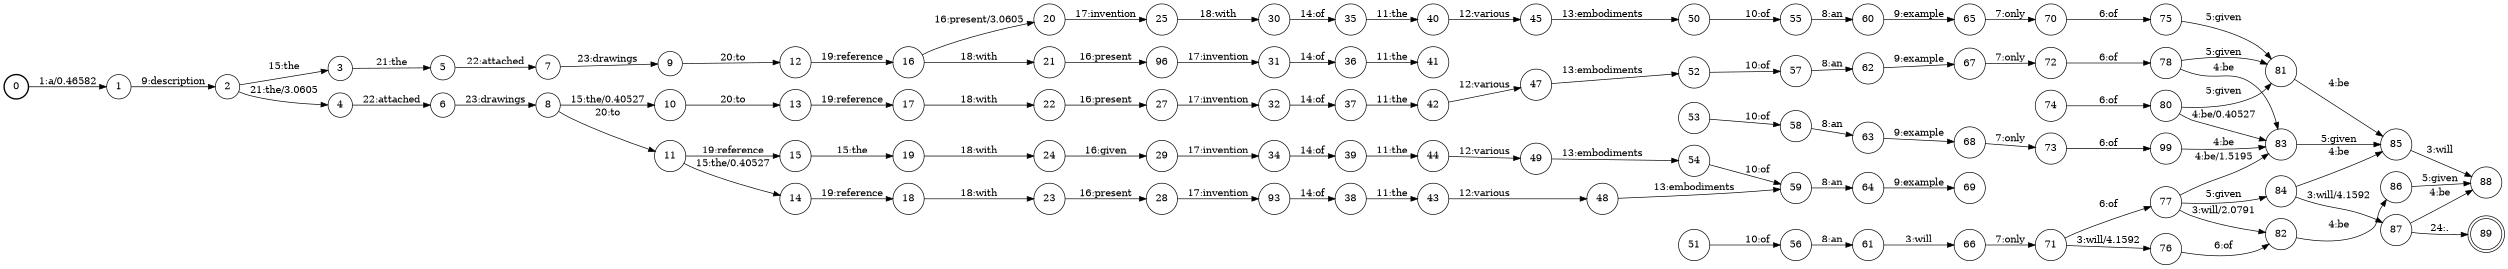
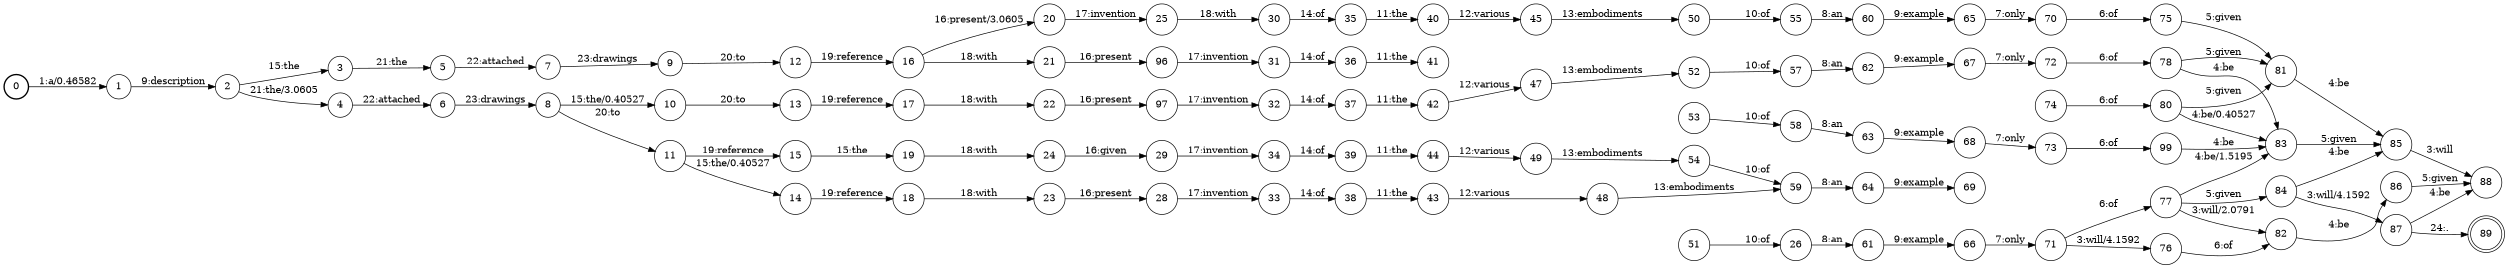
node "27": label "27" -> "97"
node "93": label "93" -> "33"
edge "61" -> "66": label "3:will" -> "9:example"
node "56": label "56" -> "26"
